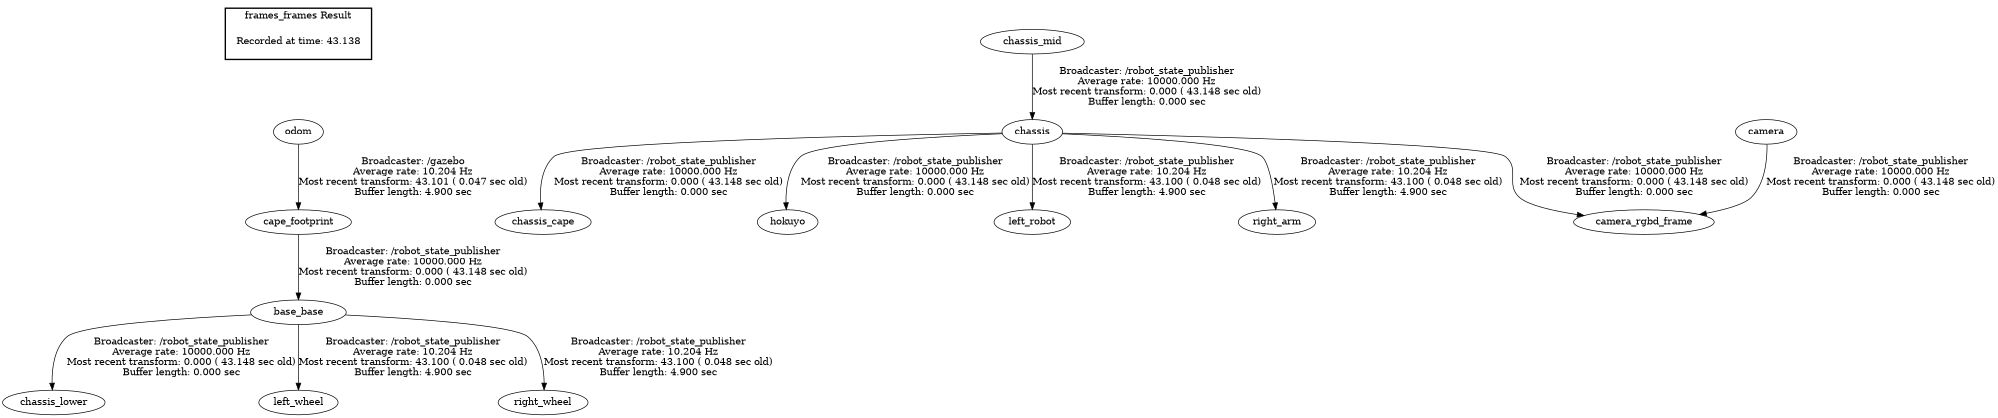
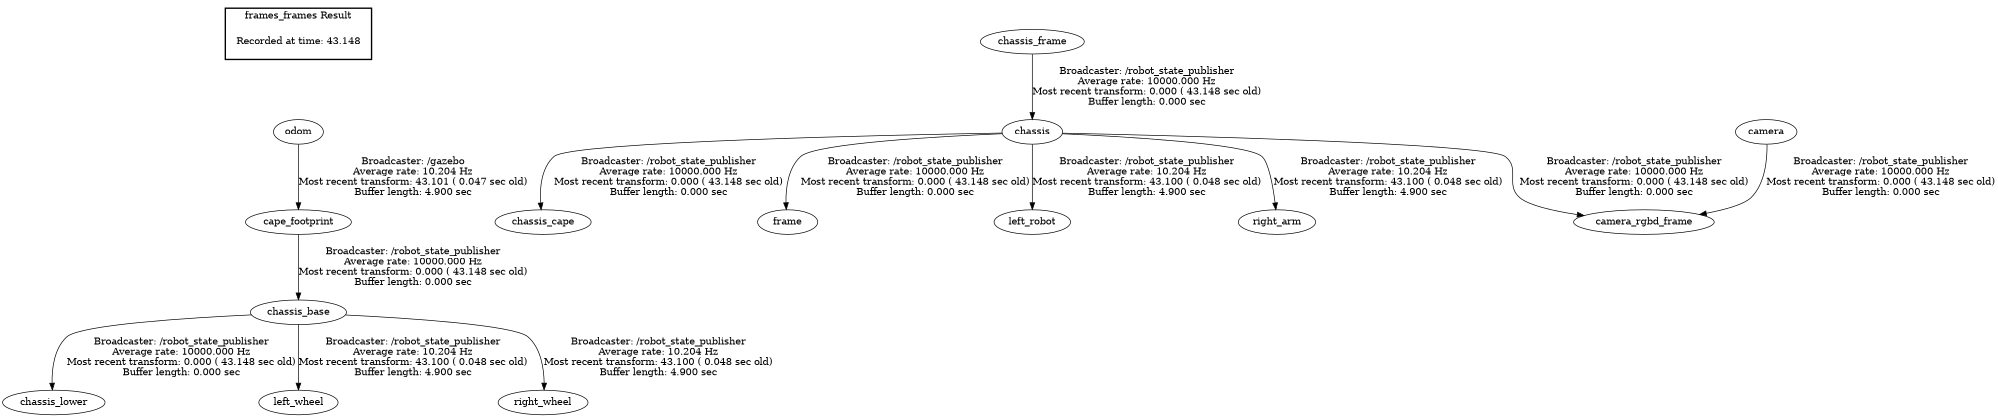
node "Recorded at time: 43.138": label "Recorded at time: 43.138" -> "Recorded at time: 43.148"
node "chassis_mid": label "chassis_mid" -> "chassis_frame"
node "hokuyo": label "hokuyo" -> "frame"
node "base_base": label "base_base" -> "chassis_base"
